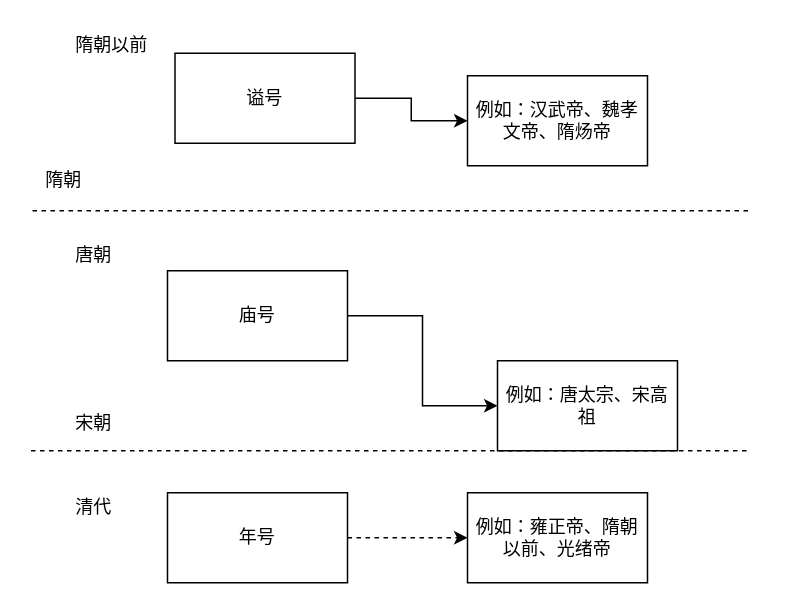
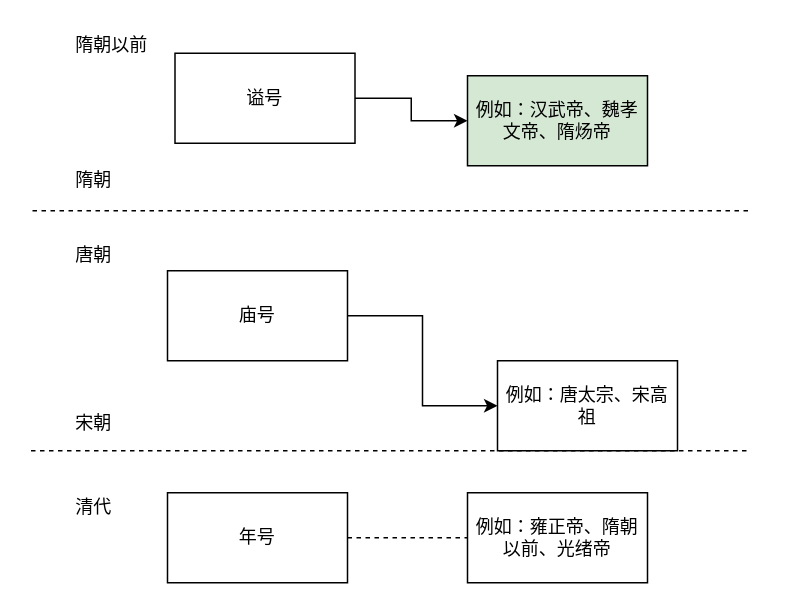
node "例如：汉武帝、魏孝文帝、隋炀帝": fillcolor #ffffff -> #d5e8d4
node "隋朝": moved (73, 181) -> (103, 181)
edge "年号" -> "例如：雍正帝、隋朝以前、光绪帝": arrowhead classic -> none
